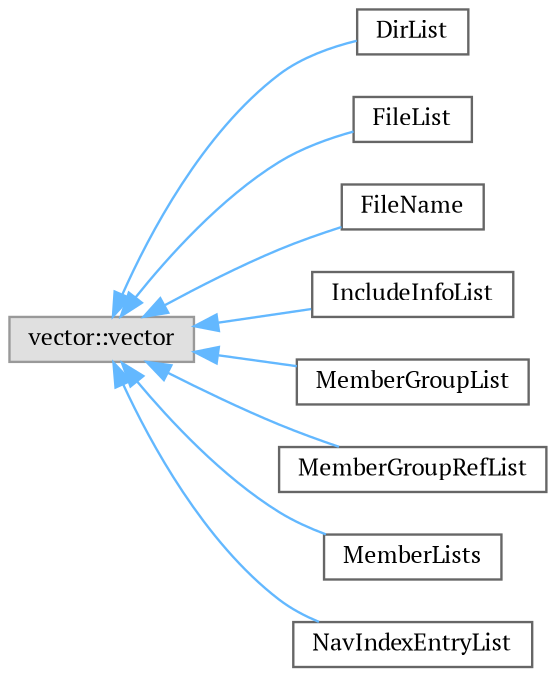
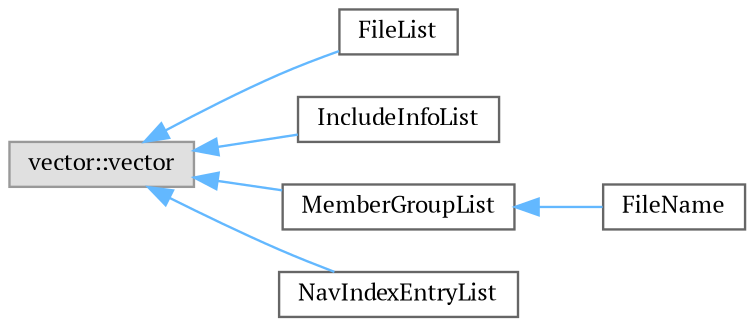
node "DirList": removed
edge "FileName" -> "vector::vector": now "FileName" -> "MemberGroupList"
node "MemberGroupRefList": removed
node "MemberLists": removed
